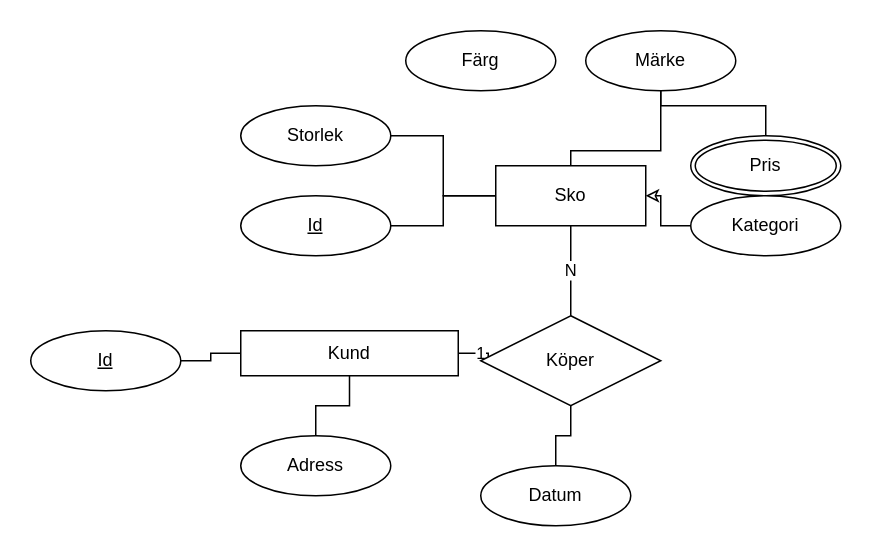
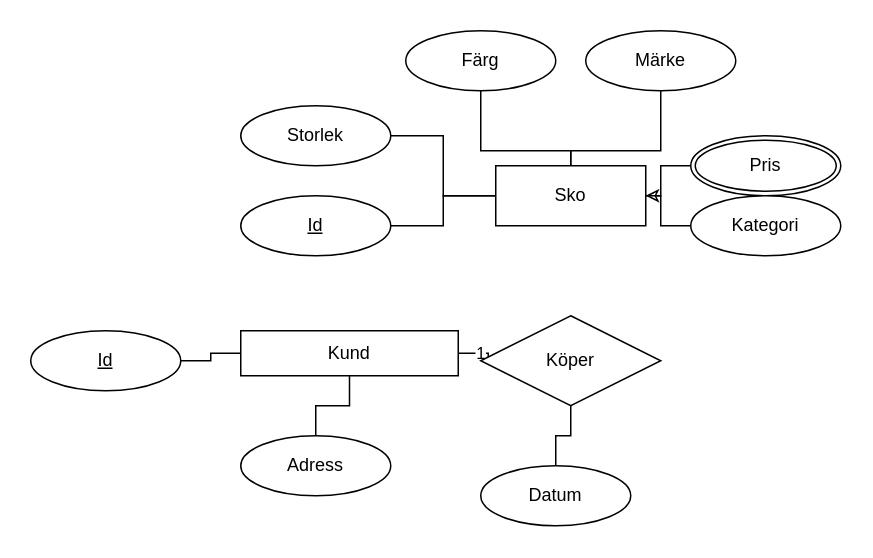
edge "Märke" -- "Pris": now "Sko" -- "Pris"
edge "Färg" -- "Sko": added
edge "Sko" -- "Köper": removed, label "N"
